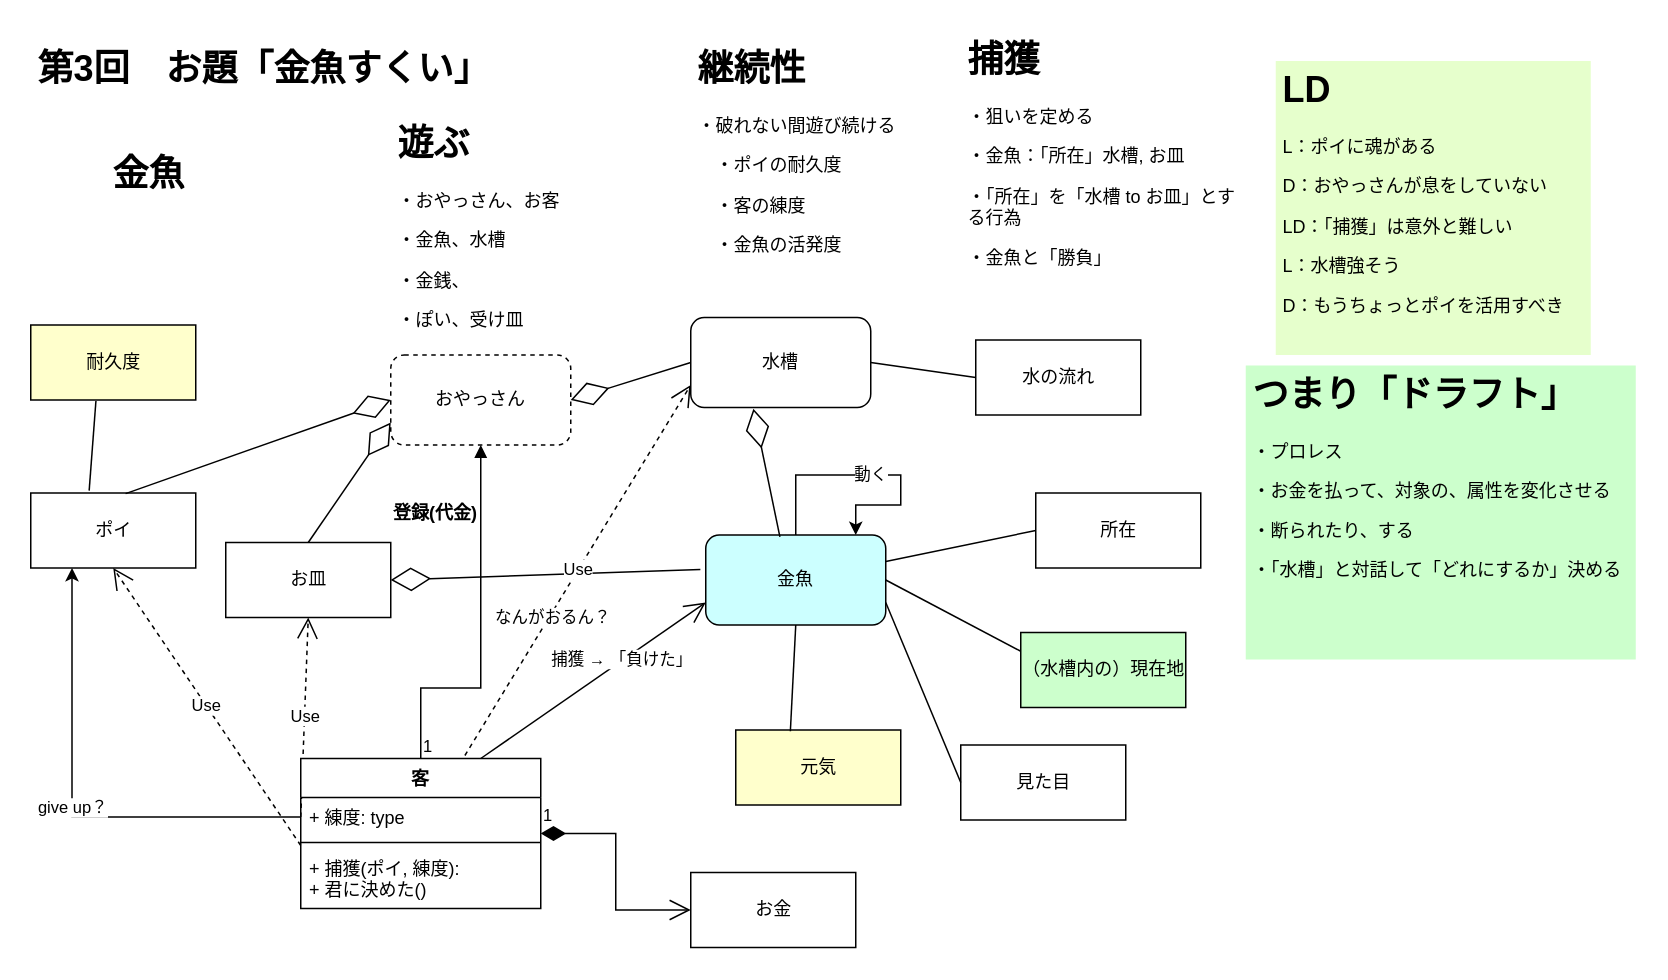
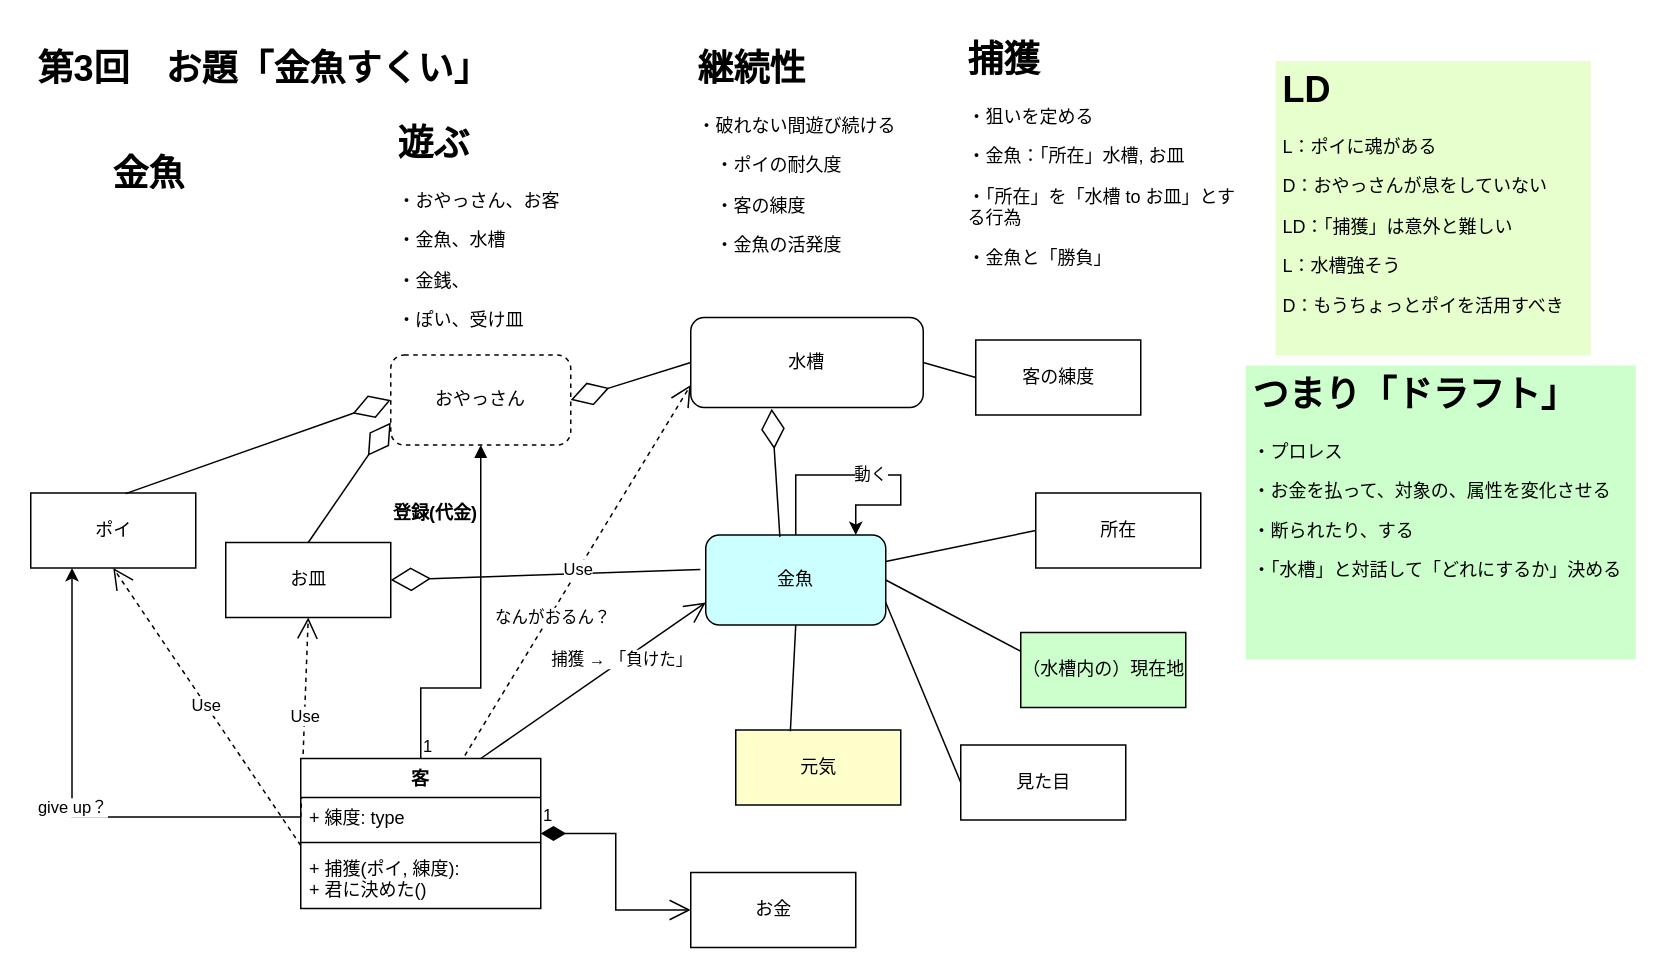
node "耐久度": removed
node "水槽": size 180x90 -> 233x90
node "水の流れ": label "水の流れ" -> "客の練度"
edge "耐久度" -- "ポイ": removed
